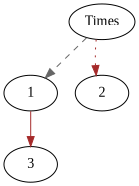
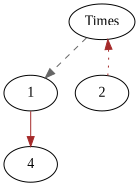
edge "Times" -> "2": reversed
node "3": label "3" -> "4"
